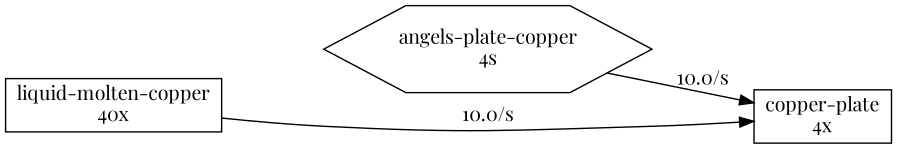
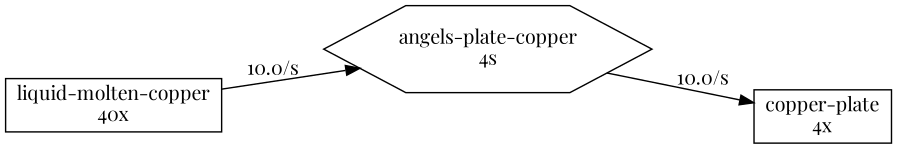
edge "liquid-molten-copper 40x" -> "copper-plate 4x": now "liquid-molten-copper 40x" -> "angels-plate-copper 4s"
